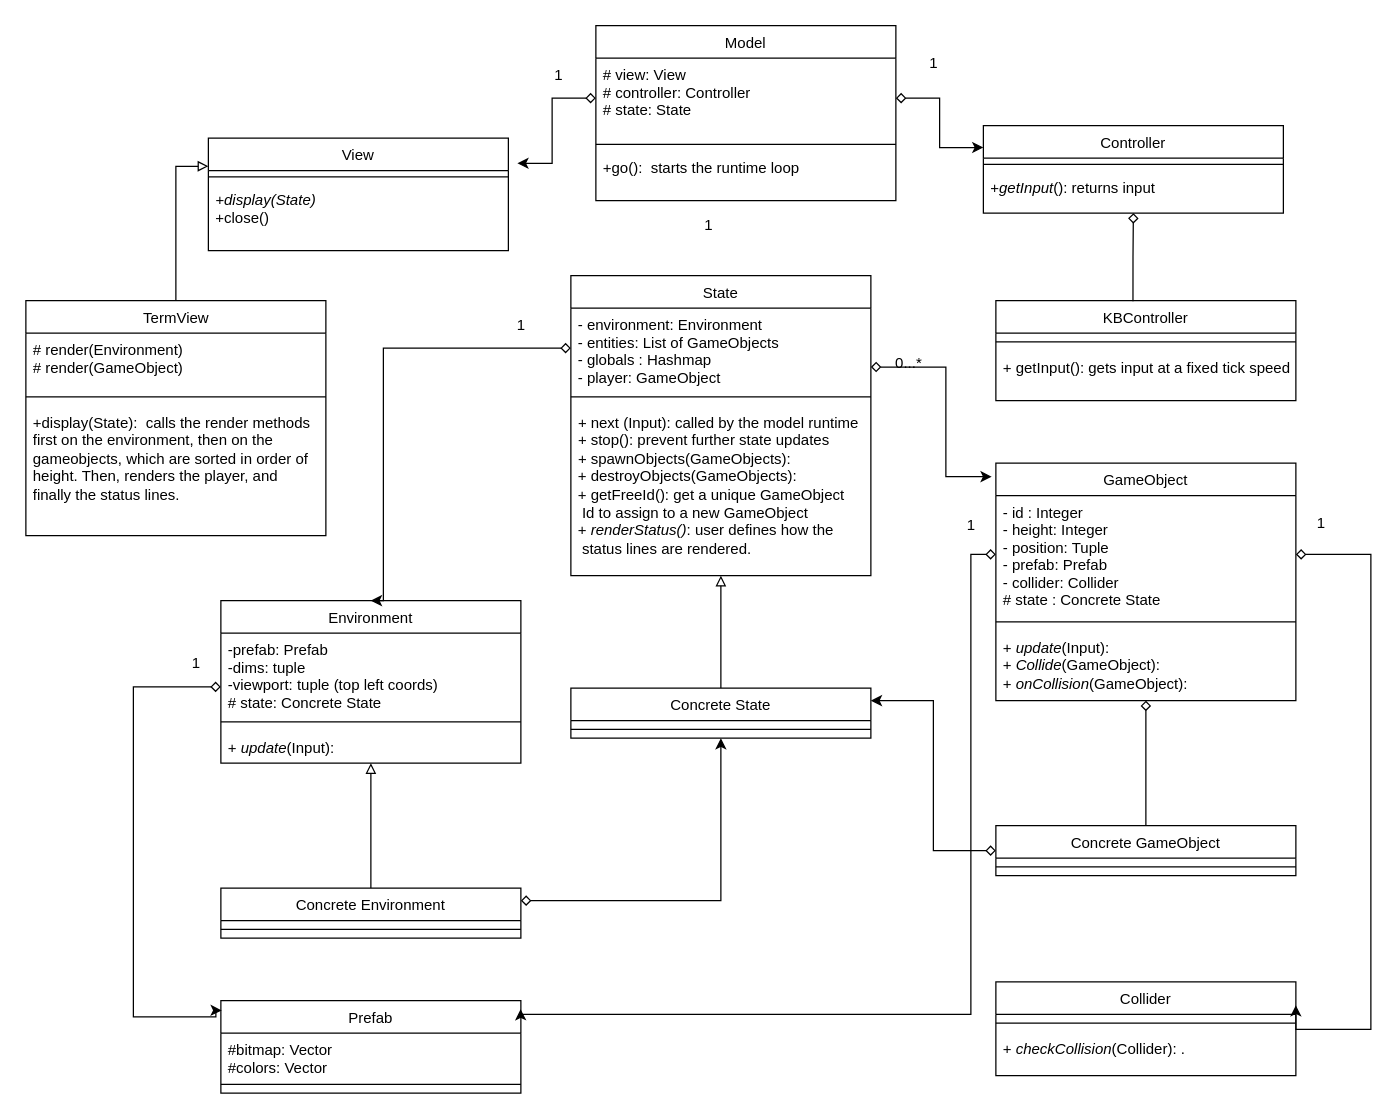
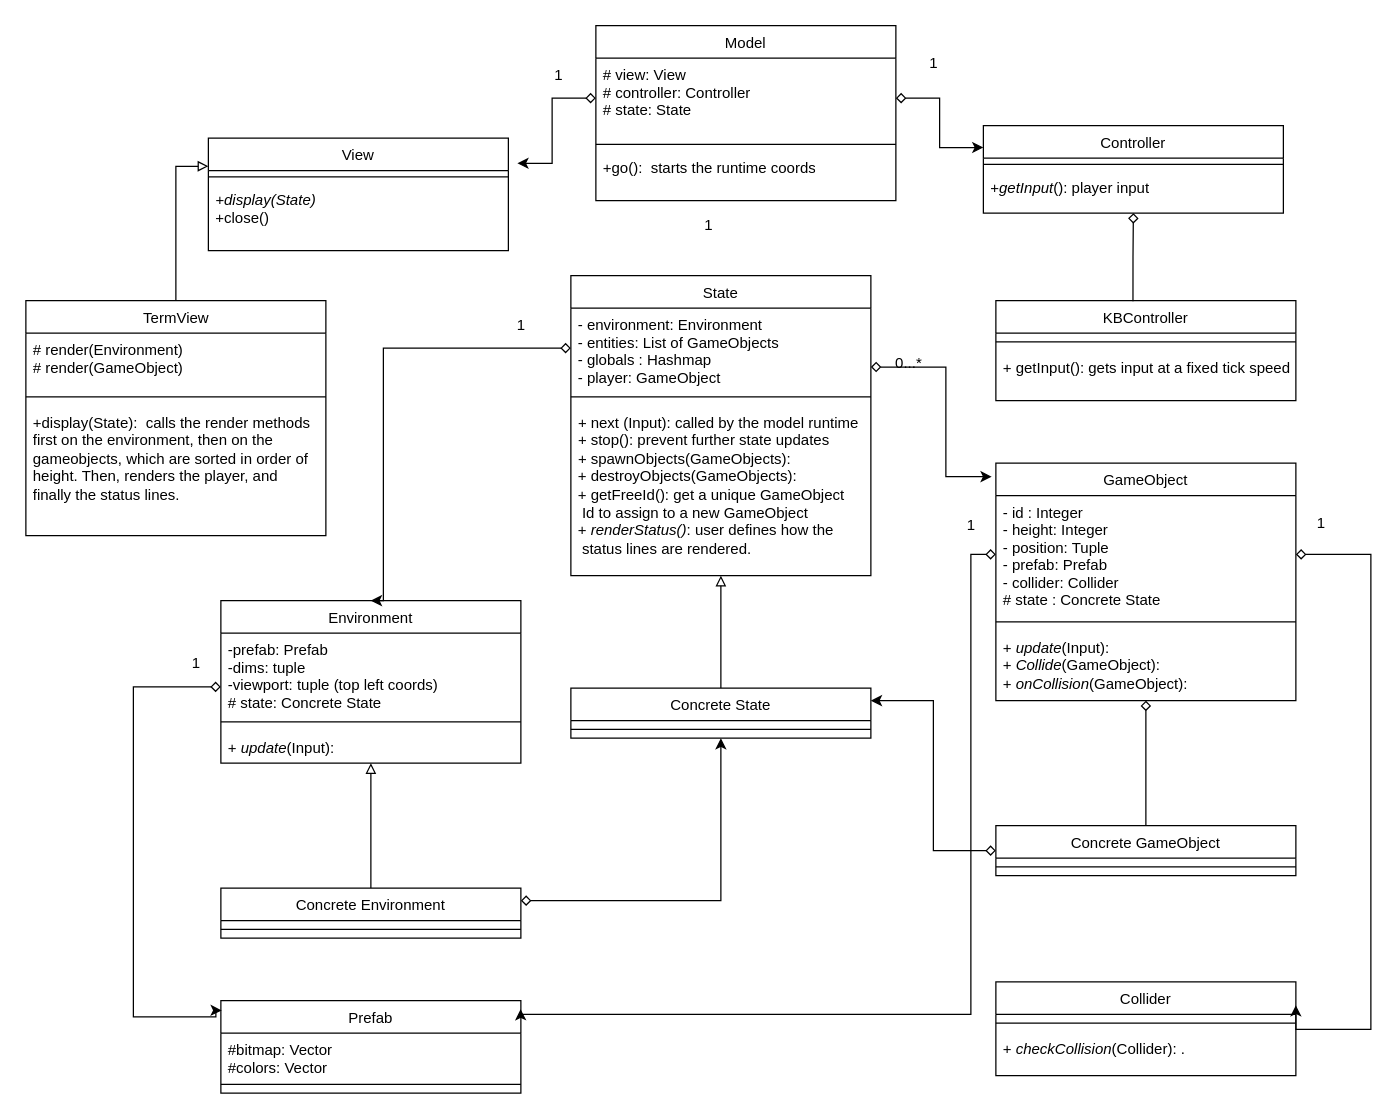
node "+go(): starts the runtime loop": label "+go(): starts the runtime loop" -> "+go(): starts the runtime coords"
node "+getInput(): returns input": label "+getInput(): returns input" -> "+getInput(): player input"
